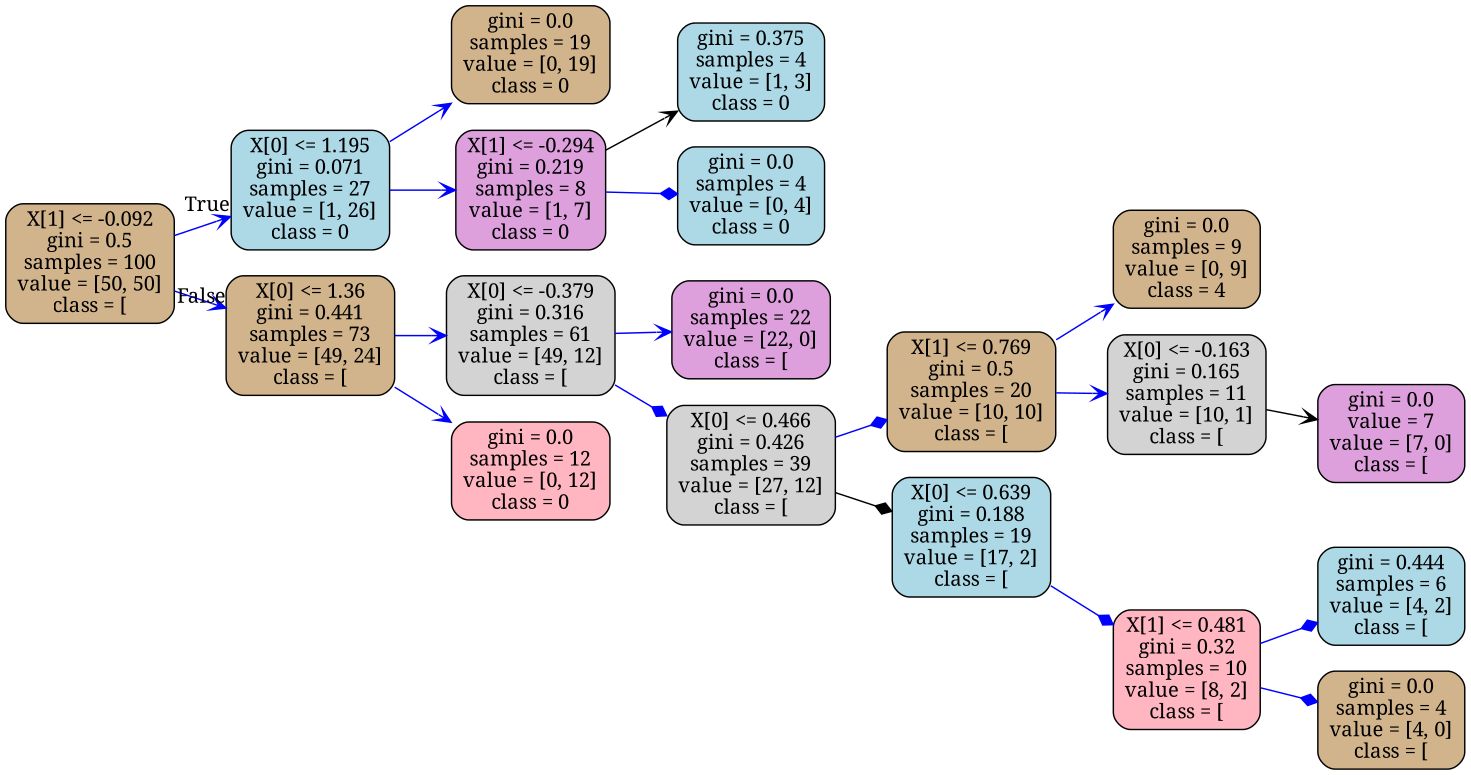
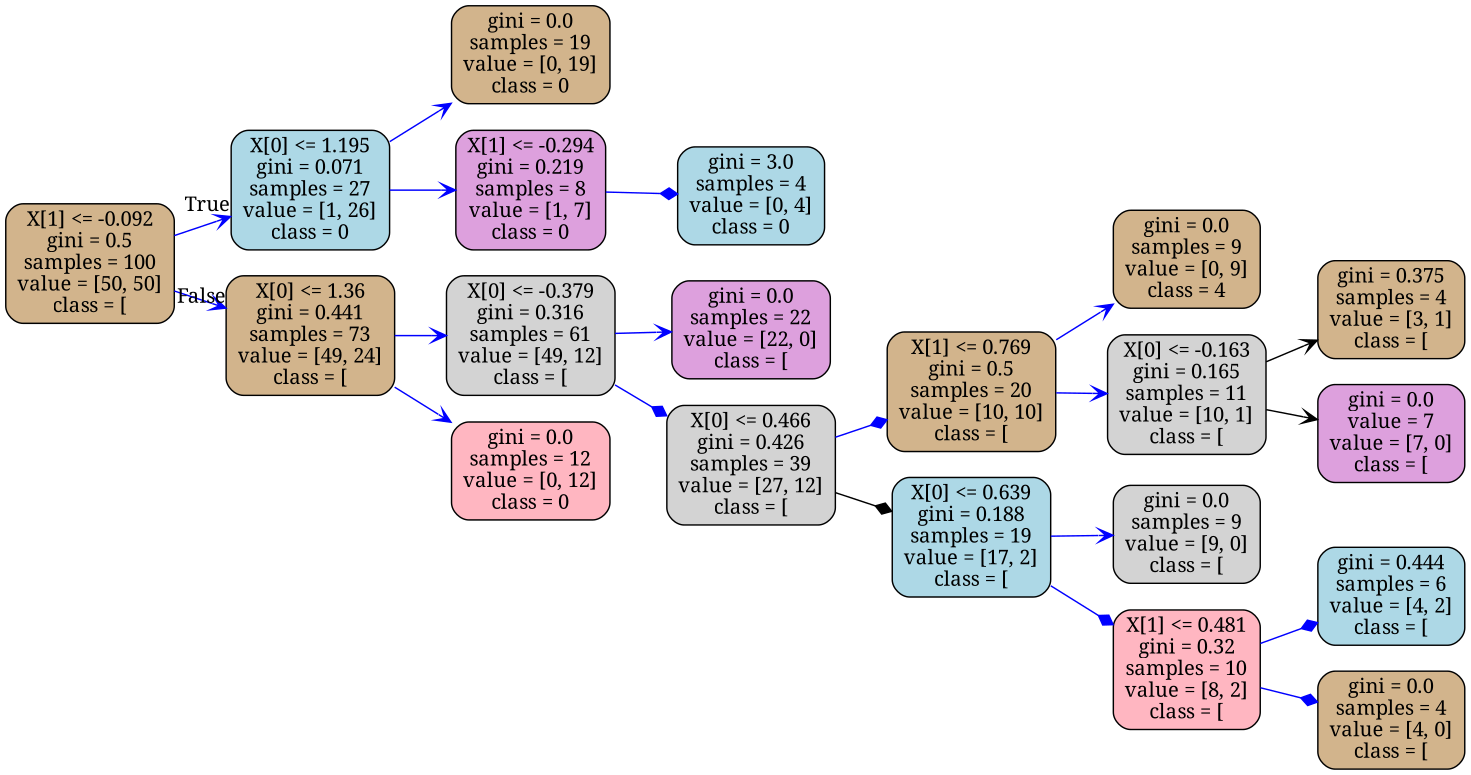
node "gini = 0.375 samples = 4 value = [1, 3] class = 0": removed
node "gini = 0.0 samples = 4 value = [0, 4] class = 0": label "gini = 0.0 samples = 4 value = [0, 4] class = 0" -> "gini = 3.0 samples = 4 value = [0, 4] class = 0"
node "gini = 0.375 samples = 4 value = [3, 1] class = [": added
node "gini = 0.0 samples = 9 value = [9, 0] class = [": added
